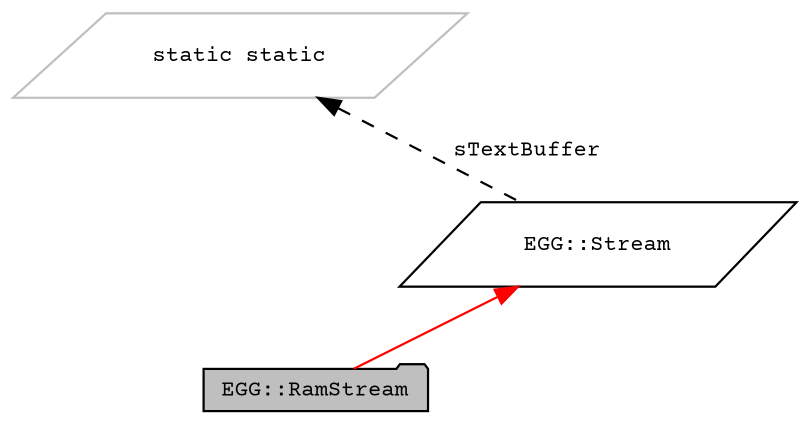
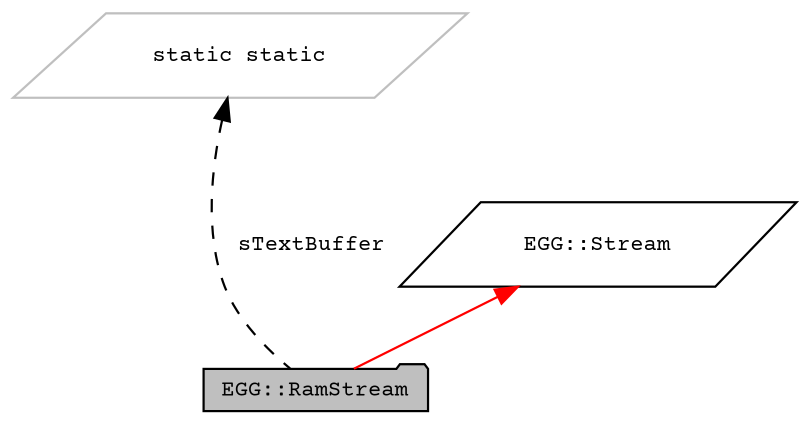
edge "EGG::Stream" -> "static static": now "EGG::RamStream" -> "static static"
